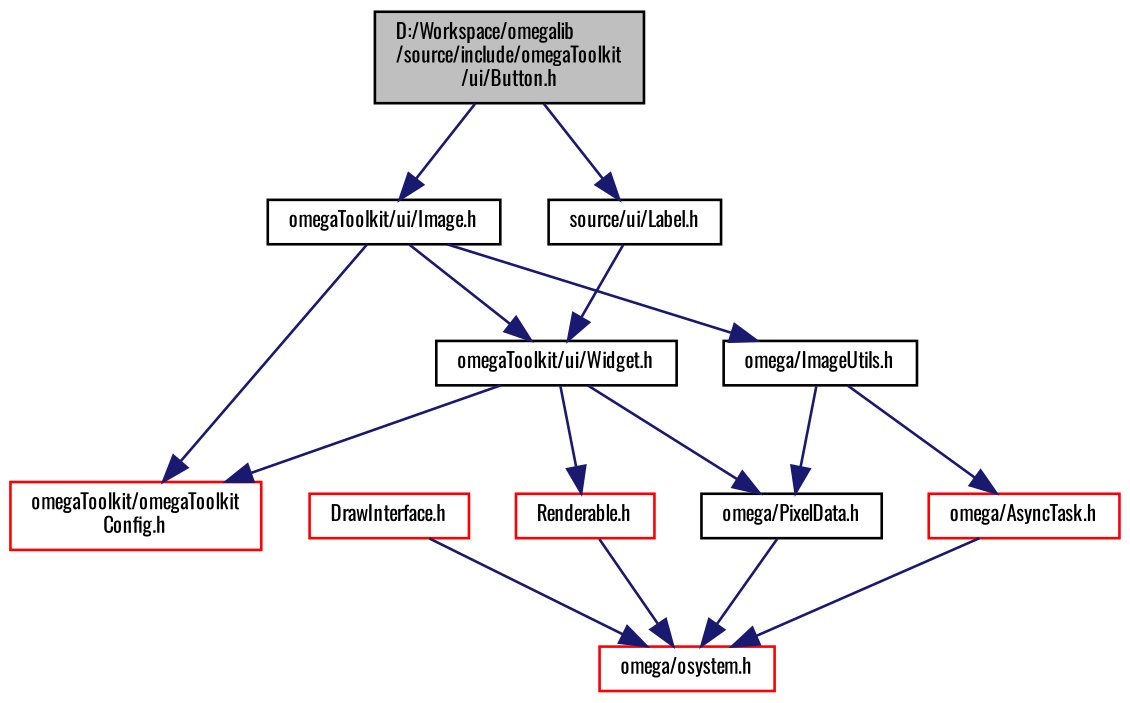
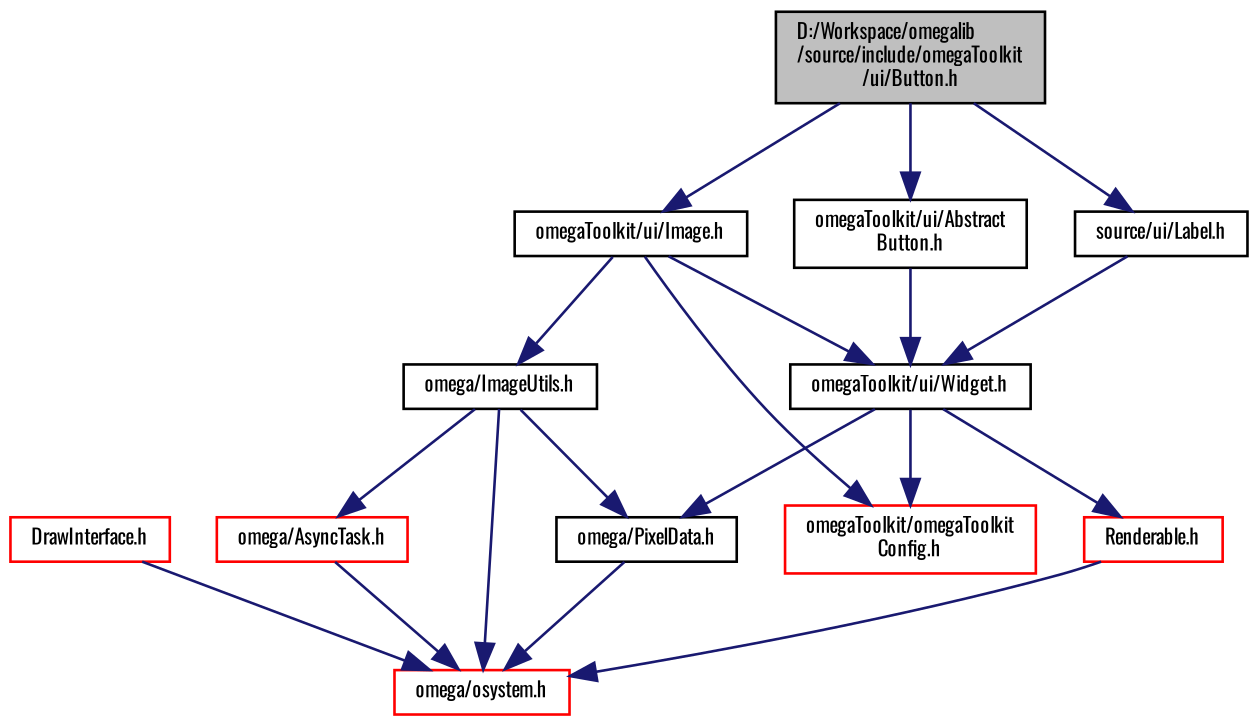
node "omegaToolkit/ui/Abstract Button.h": added
edge "omega/ImageUtils.h" -> "omega/osystem.h": added
